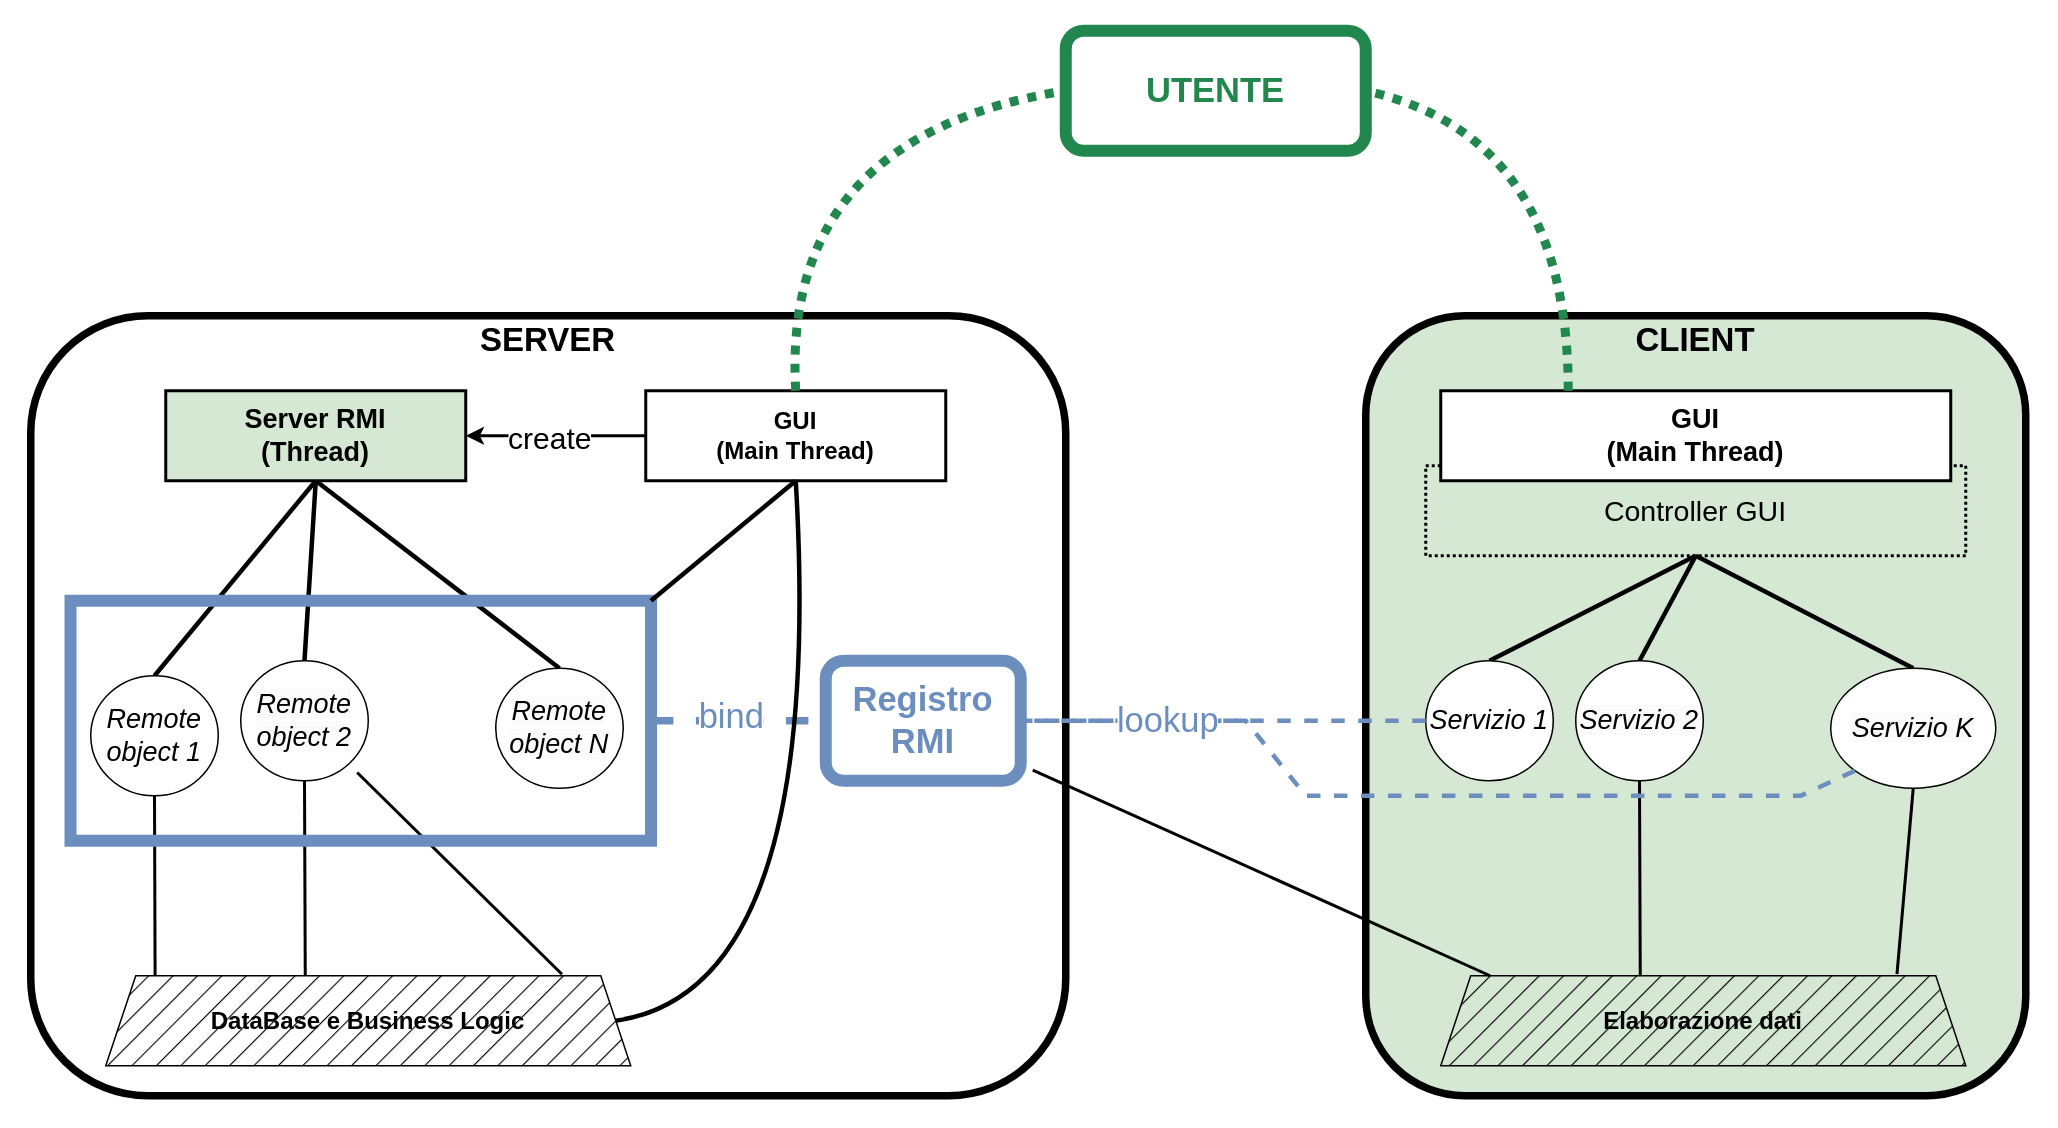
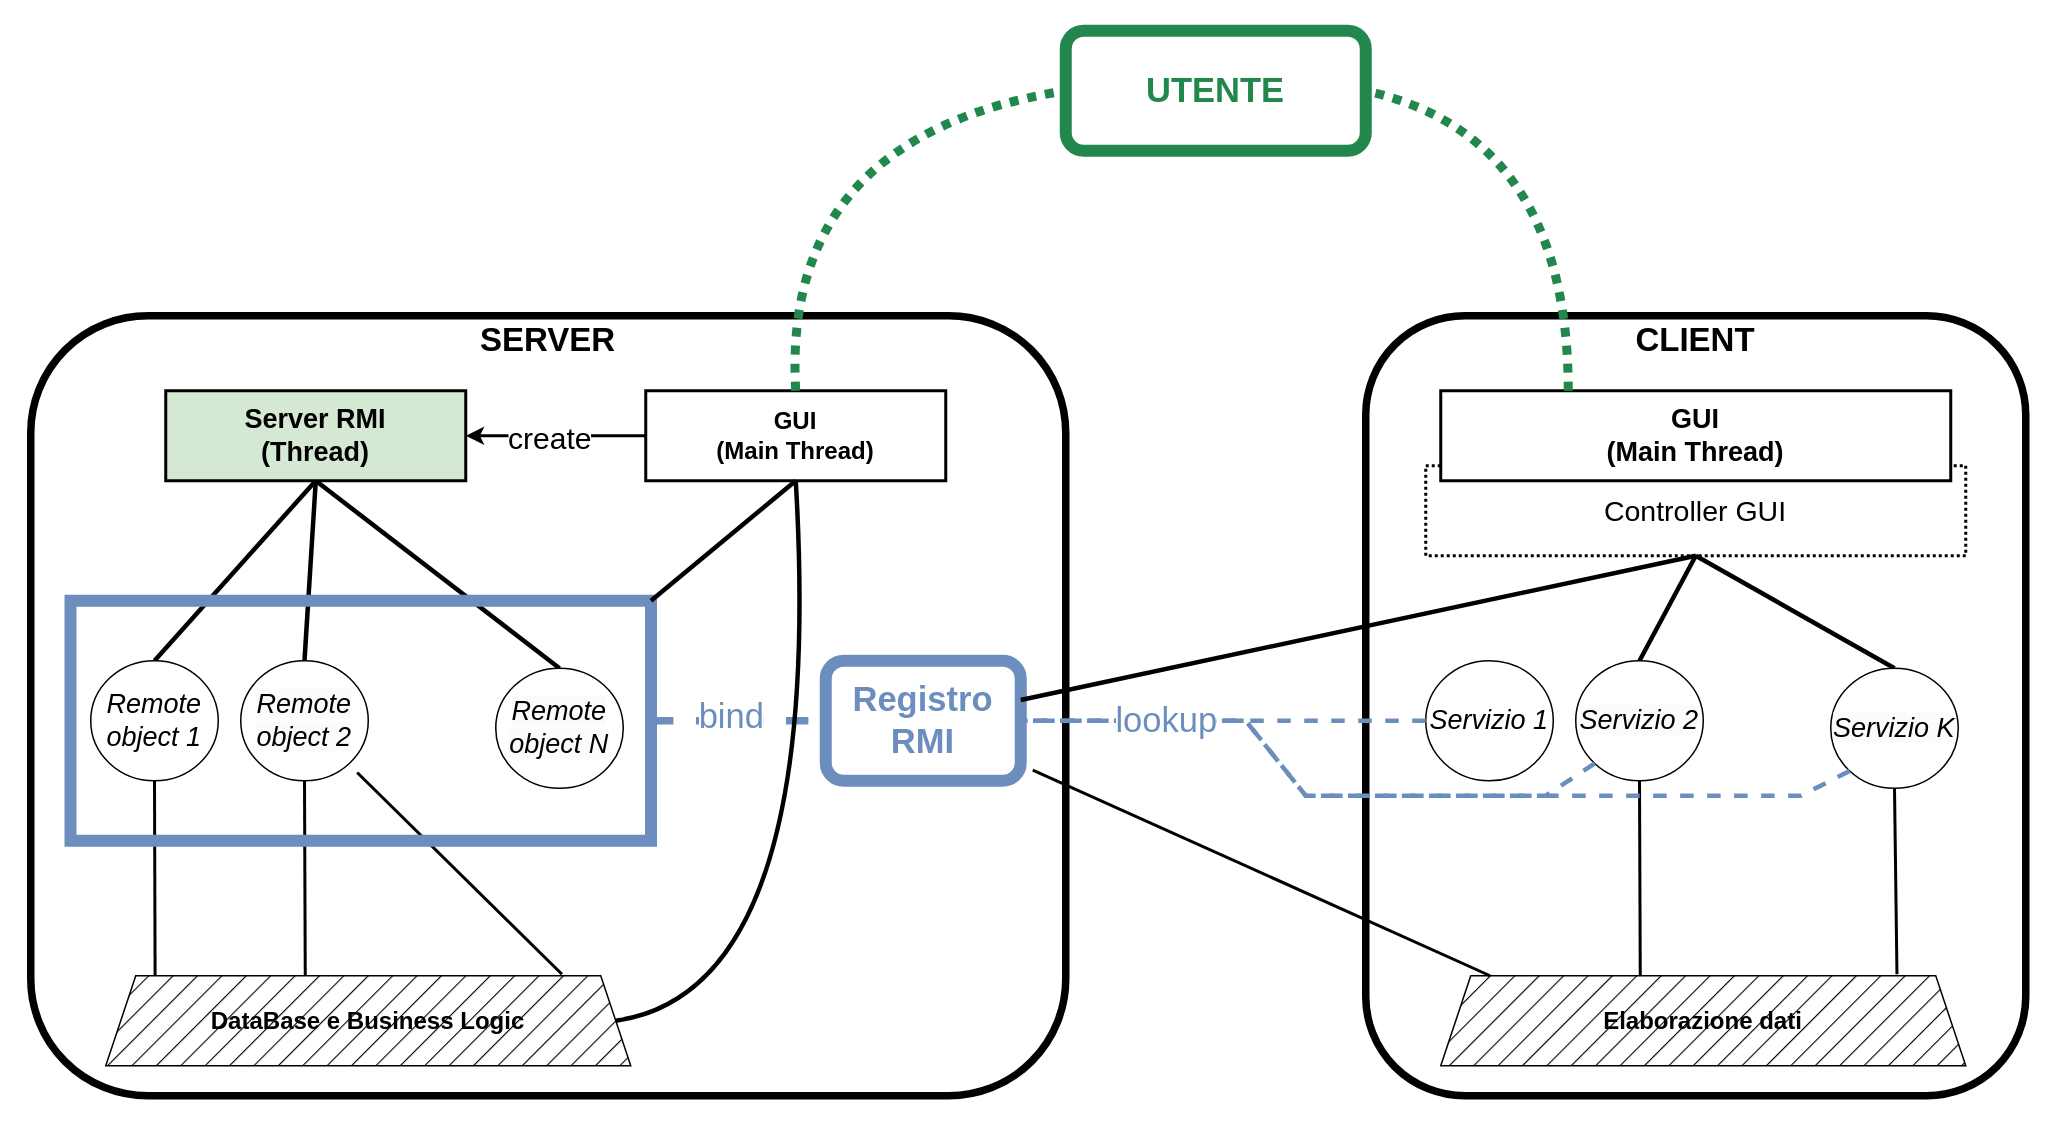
node "CLIENT": fillcolor #d5e8d4 -> #ffffff
edge "Controller GUI" -- "Servizio 1": now "Controller GUI" -- "Registro RMI"
node "Servizio K": size 165x120 -> 128x120
node "Remote object 1": moved (155, 736) -> (155, 721)
edge "Registro RMI" -- "Servizio 2": added
